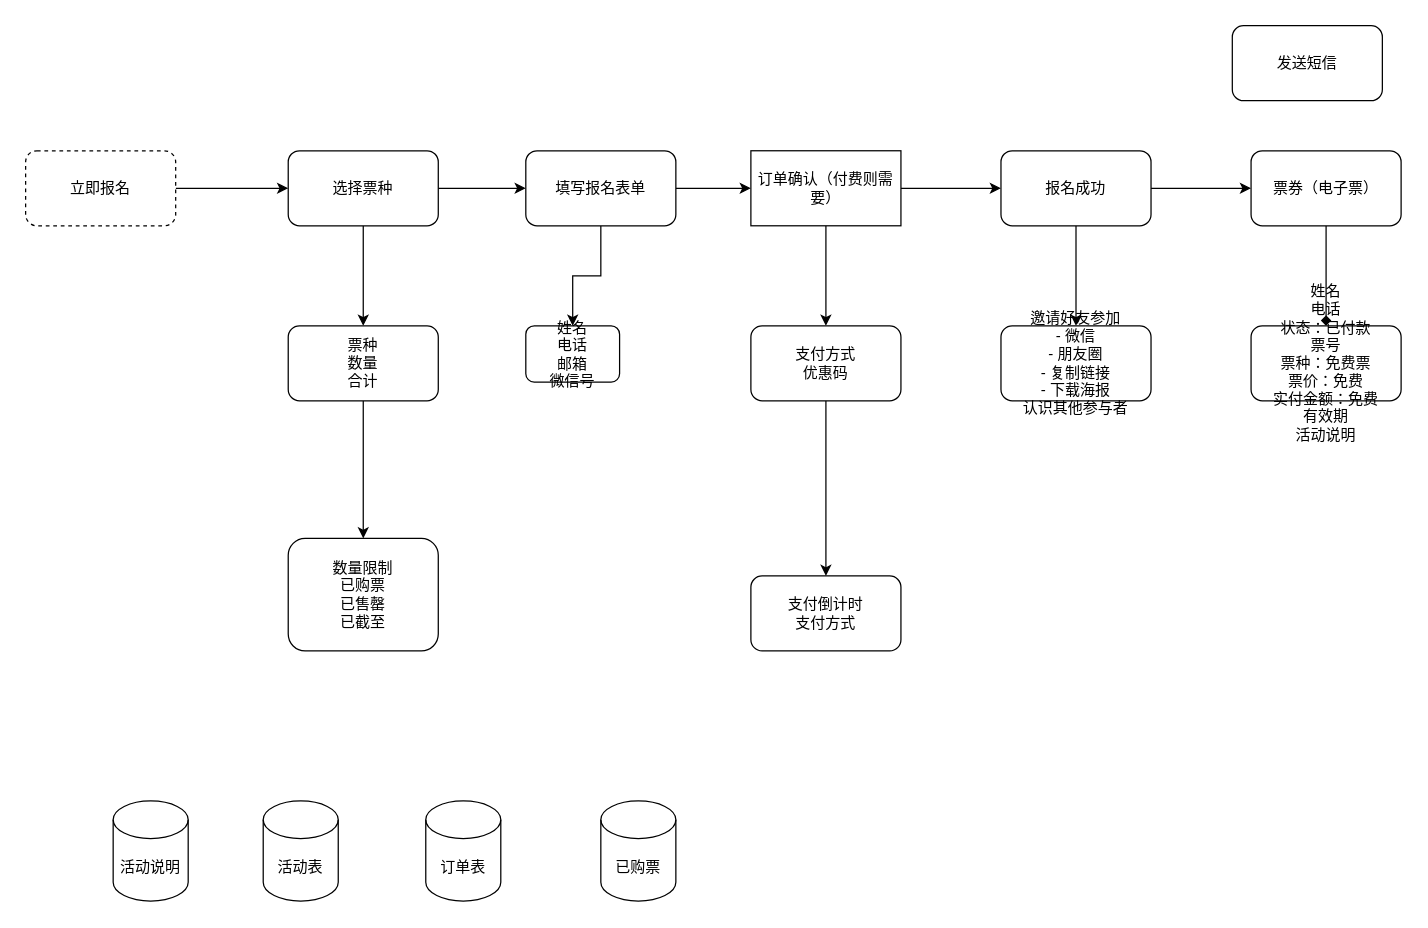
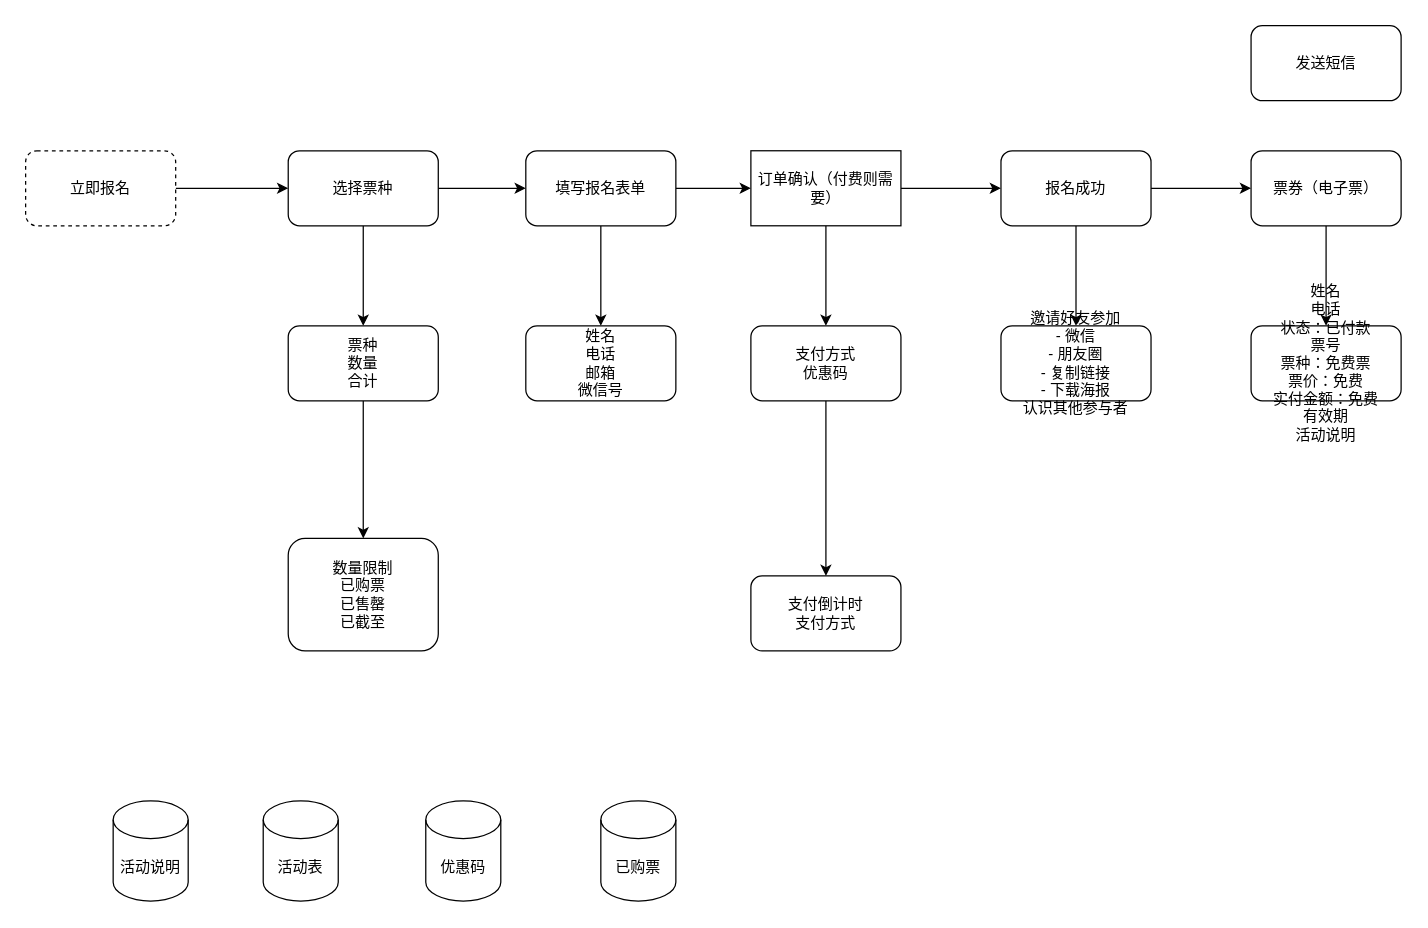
node "发送短信": moved (1307, 63) -> (1326, 63)
edge "票券（电子票）" -> "姓名 电话 状态：已付款 票号 票种：免费票 票价：免费 实付金额：免费 有效期 活动说明": arrowhead diamond -> classic
node "姓名 电话 邮箱 微信号": size 94x56 -> 150x75
node "订单表": label "订单表" -> "优惠码"
